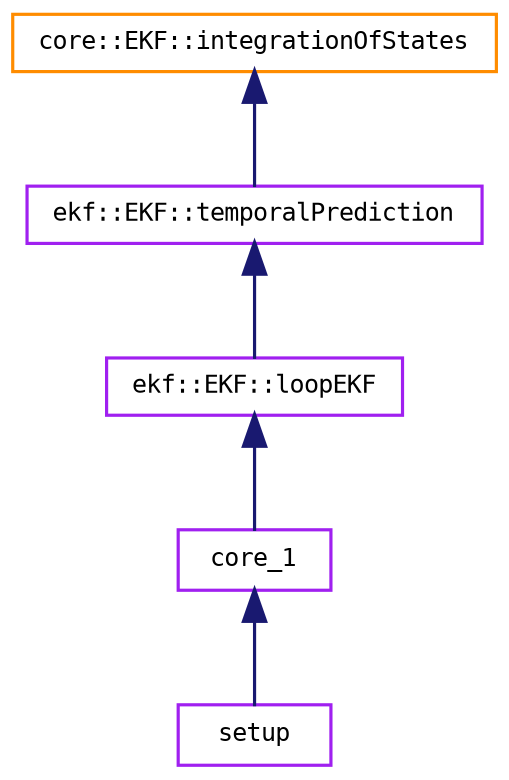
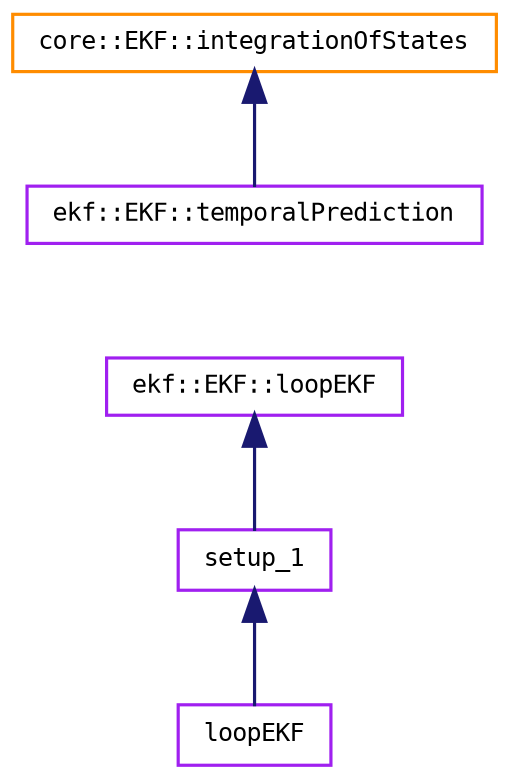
edge "ekf::EKF::loopEKF" -> "ekf::EKF::temporalPrediction": removed
node "core_1": label "core_1" -> "setup_1"
node "setup": label "setup" -> "loopEKF"
